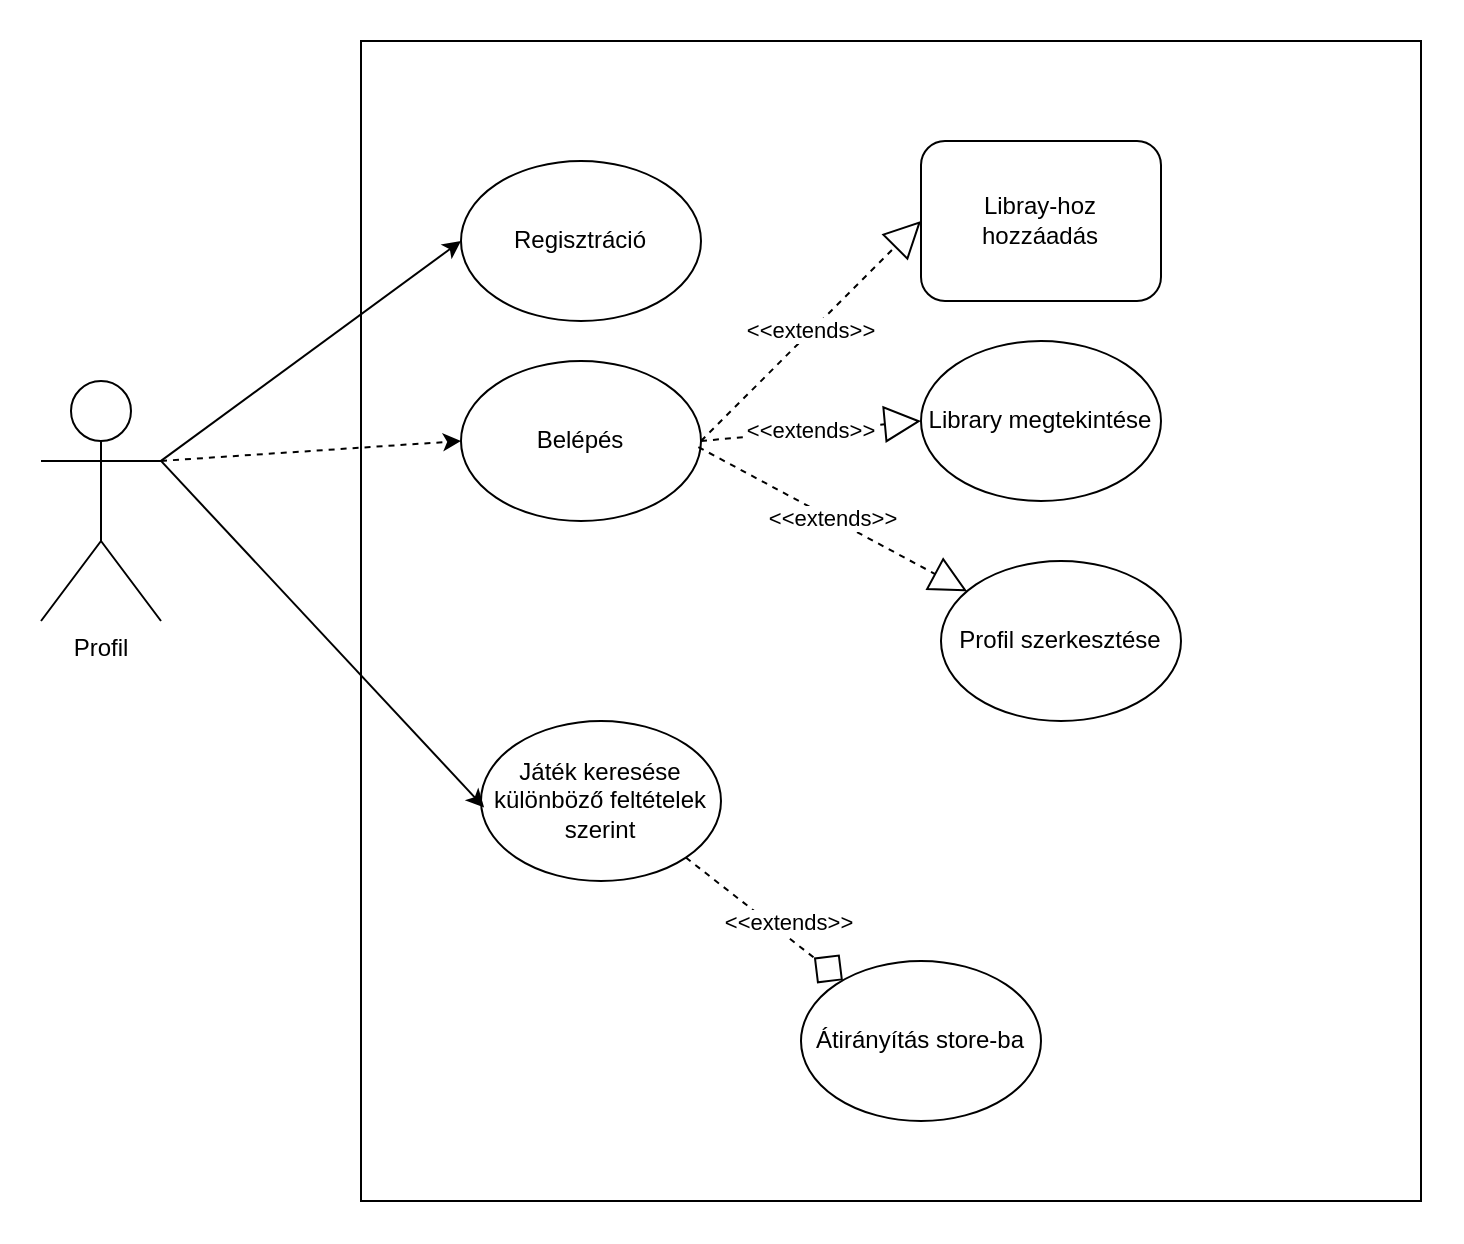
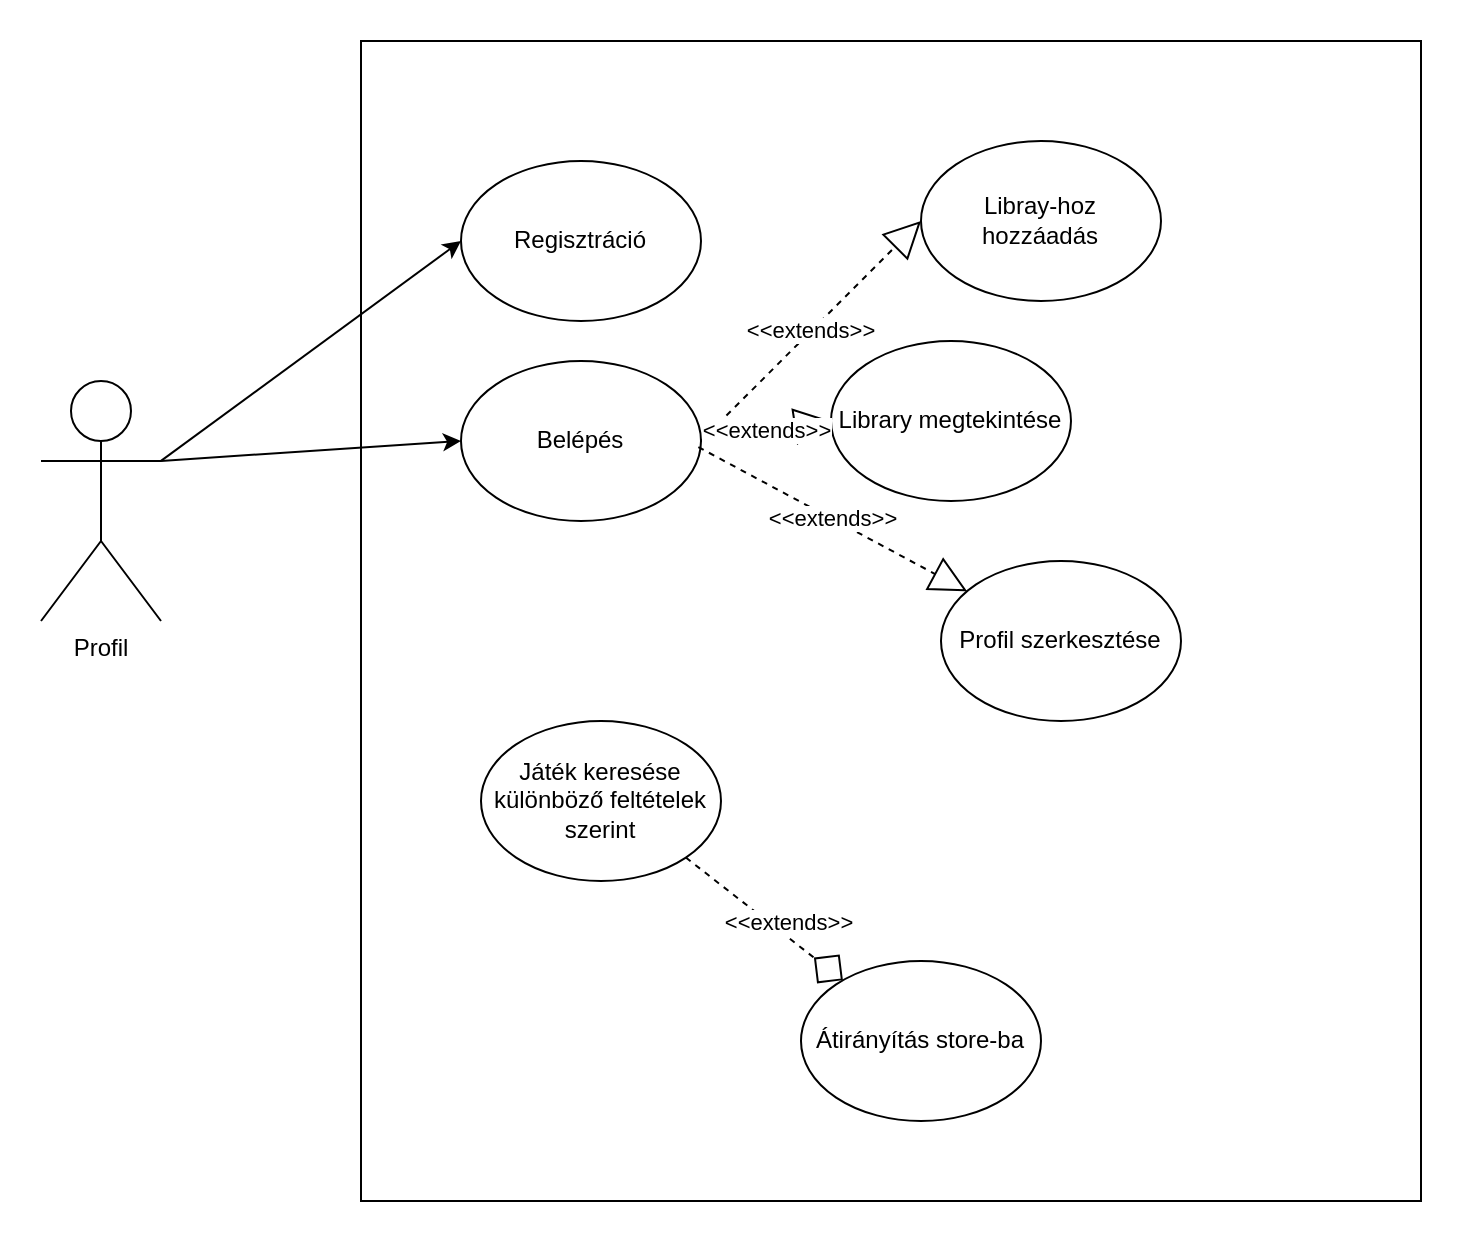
node "Libray-hoz hozzáadás": shape rounded rectangle -> ellipse
node "Library megtekintése": moved (1041, 421) -> (951, 421)
edge "Profil" -> "Belépés": style dashed -> solid
edge "Profil" -> "Játék keresése különböző feltételek szerint": removed
